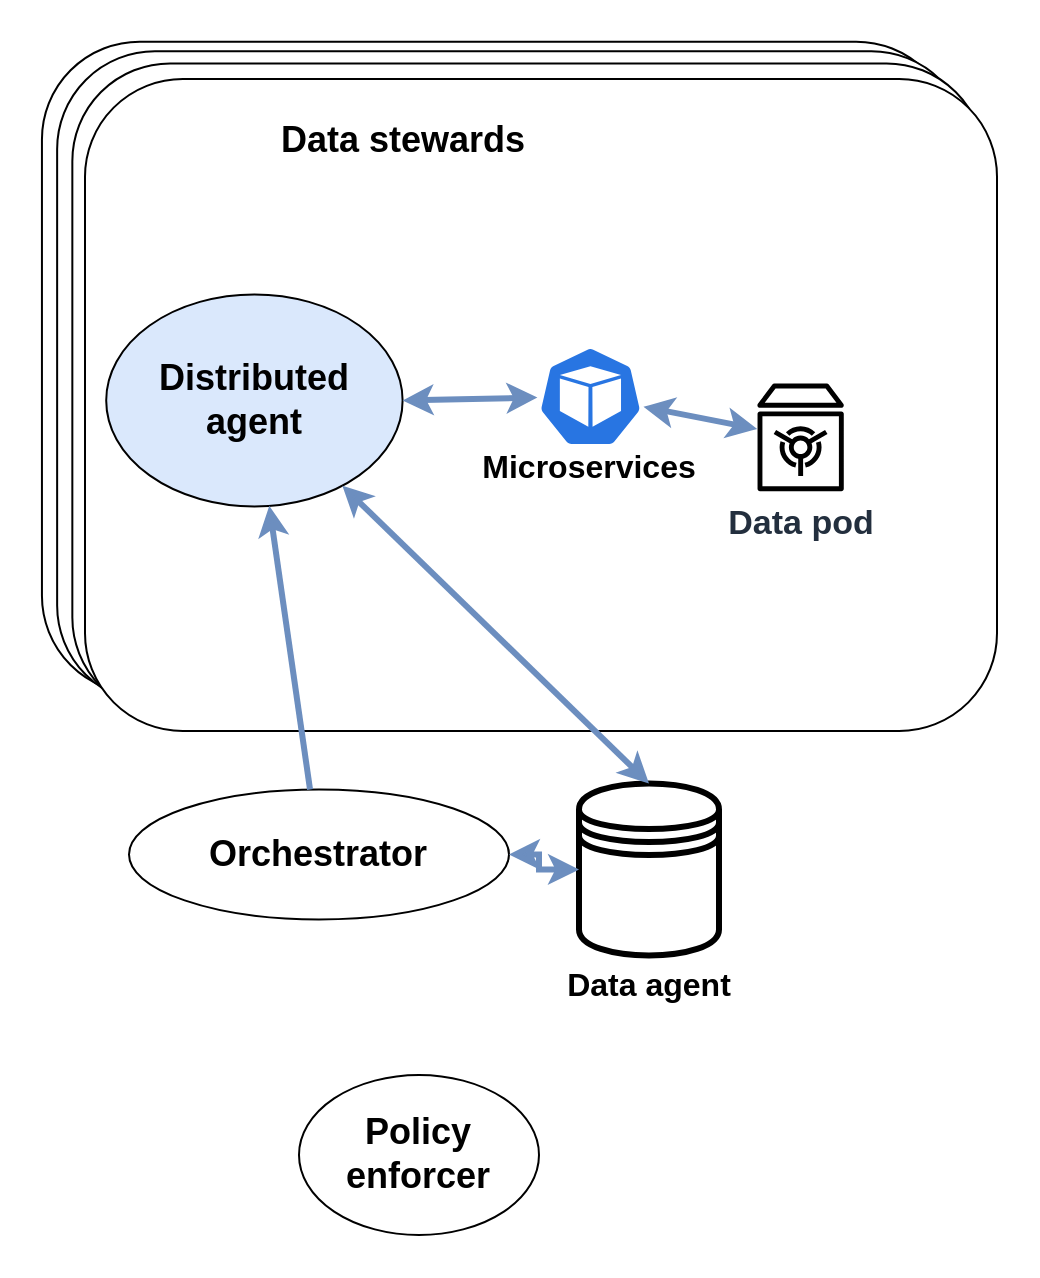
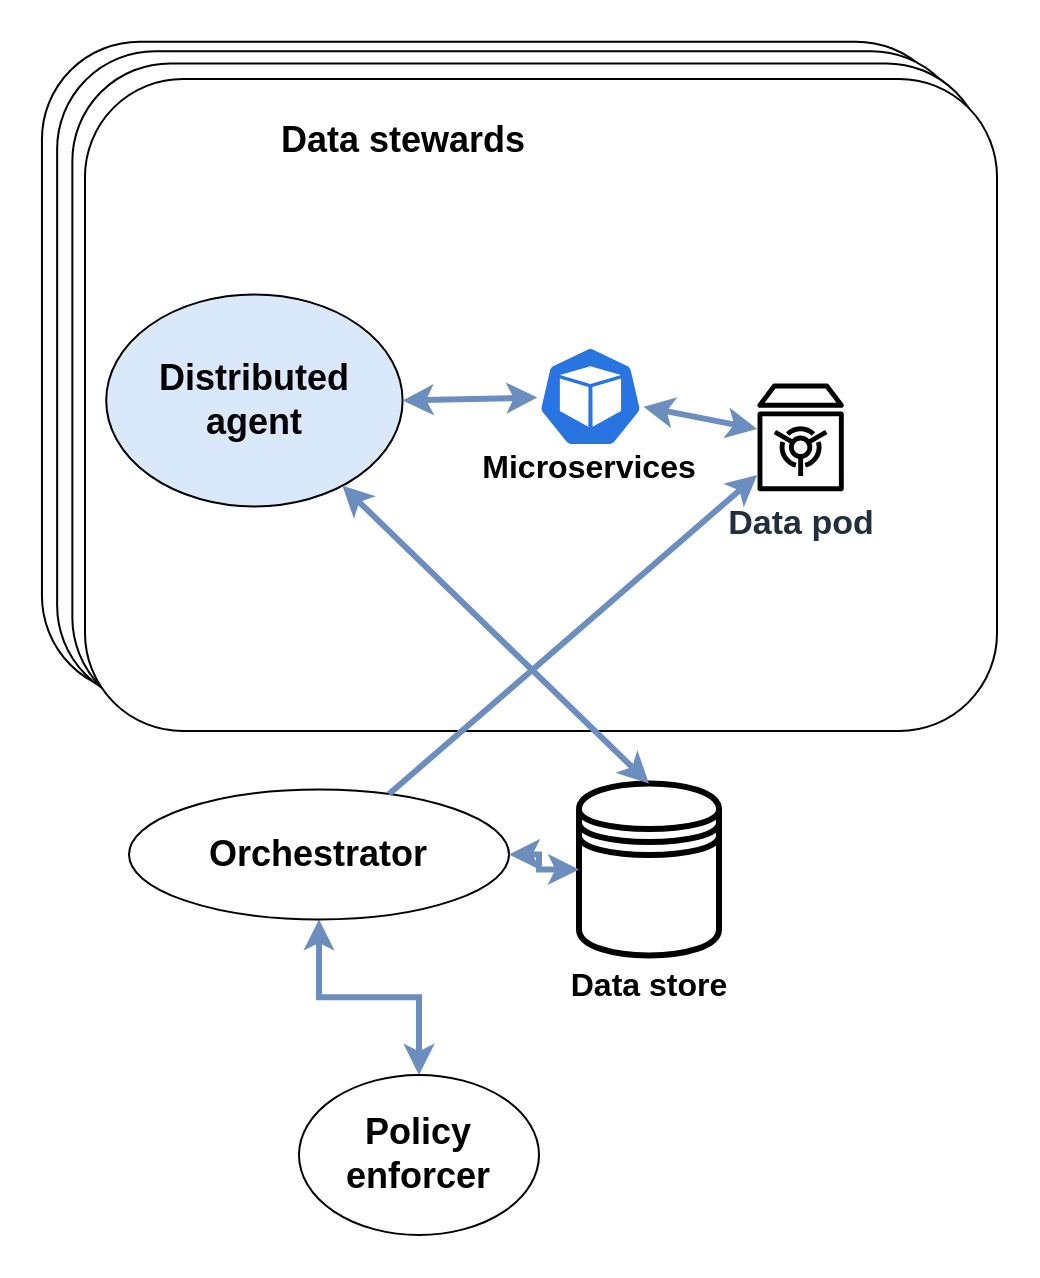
edge "Orchestrator" -> "Distributed agent": now "Orchestrator" -> "Data pod"
node "Data agent": label "Data agent" -> "Data store"
edge "Orchestrator" -- "Policy enforcer": added
